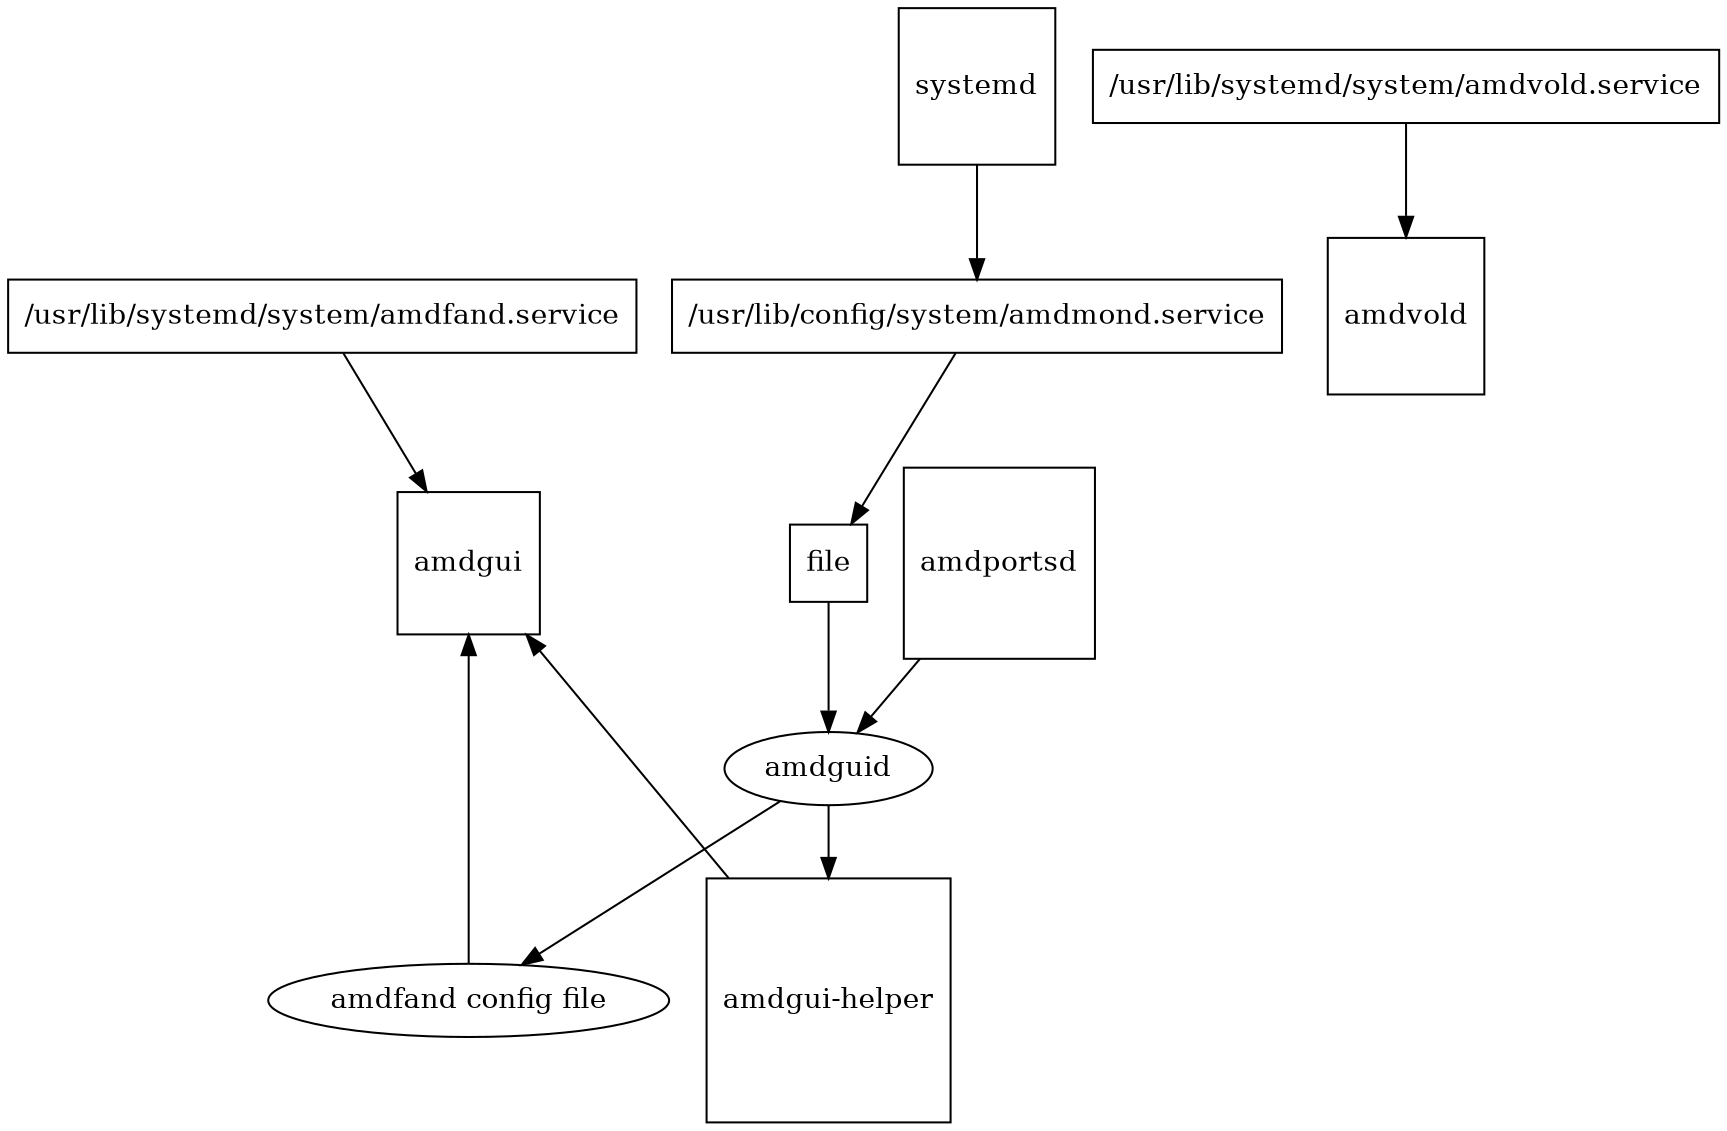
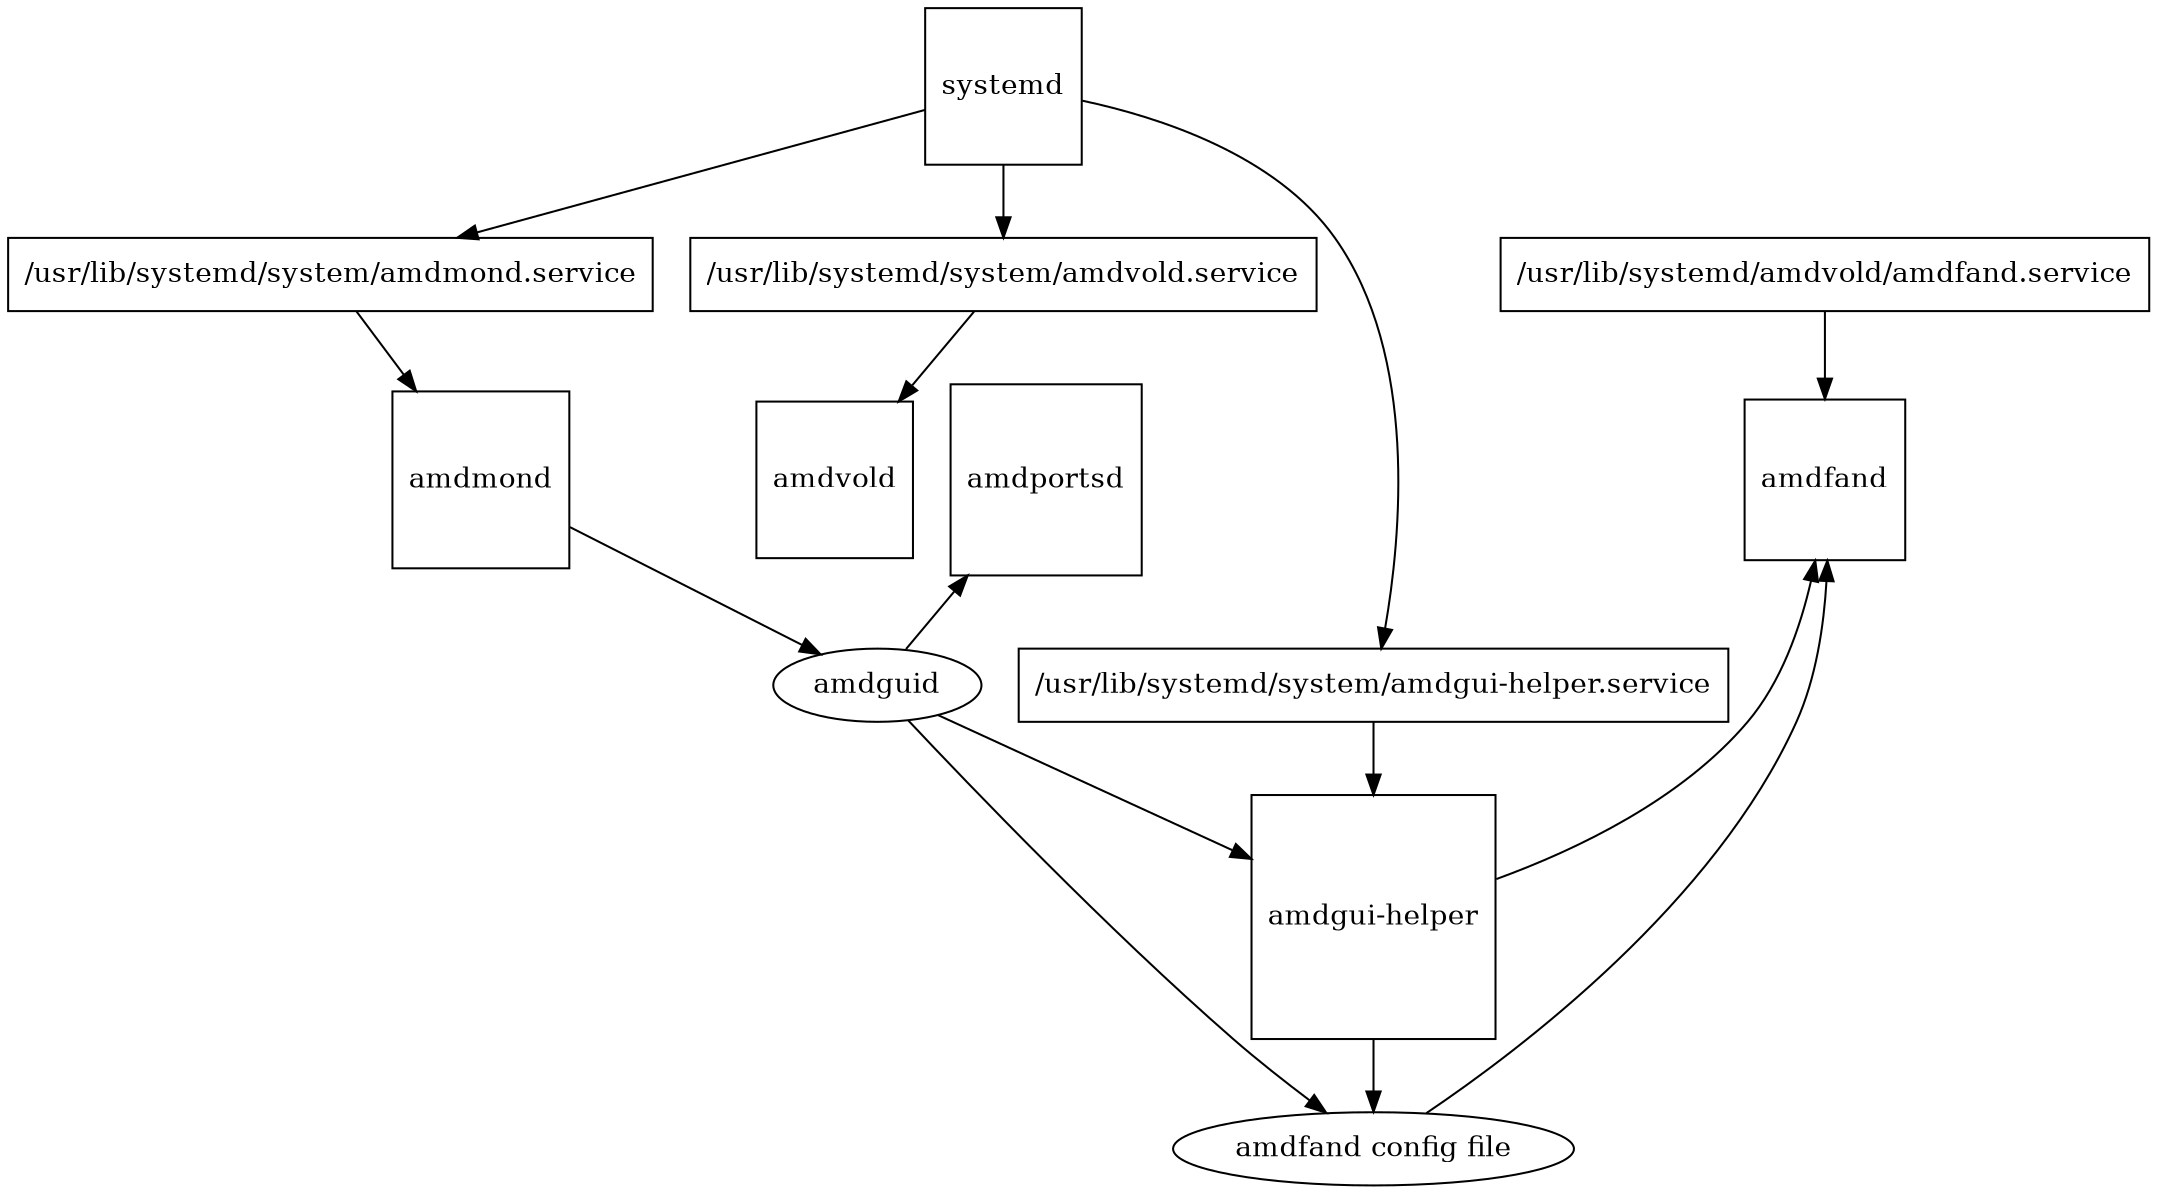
edge "systemd" -> "/usr/lib/systemd/system/amdvold.service": added
node "/usr/lib/systemd/system/amdfand.service": label "/usr/lib/systemd/system/amdfand.service" -> "/usr/lib/systemd/amdvold/amdfand.service"
node "/usr/lib/config/system/amdmond.service": label "/usr/lib/config/system/amdmond.service" -> "/usr/lib/systemd/system/amdmond.service"
node "amdgui": label "amdgui" -> "amdfand"
node "file": label "file" -> "amdmond"
node "/usr/lib/systemd/system/amdgui-helper.service": added
edge "amdportsd" -> "amdguid": reversed
edge "amdgui-helper" -> "amdfand config file": added
